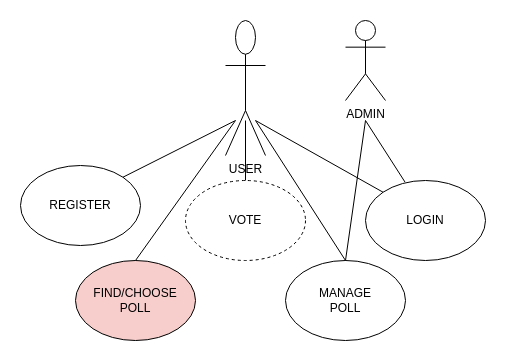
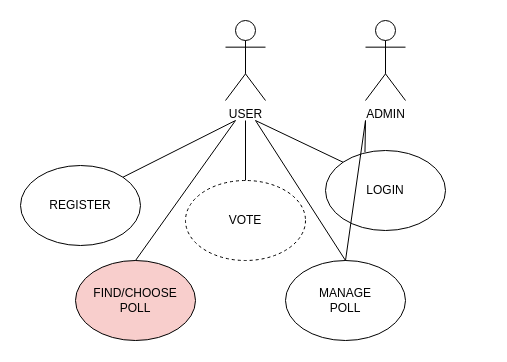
node "ADMIN": moved (366, 61) -> (386, 61)
node "USER": size 40x135 -> 40x80
node "LOGIN": moved (426, 221) -> (386, 191)
